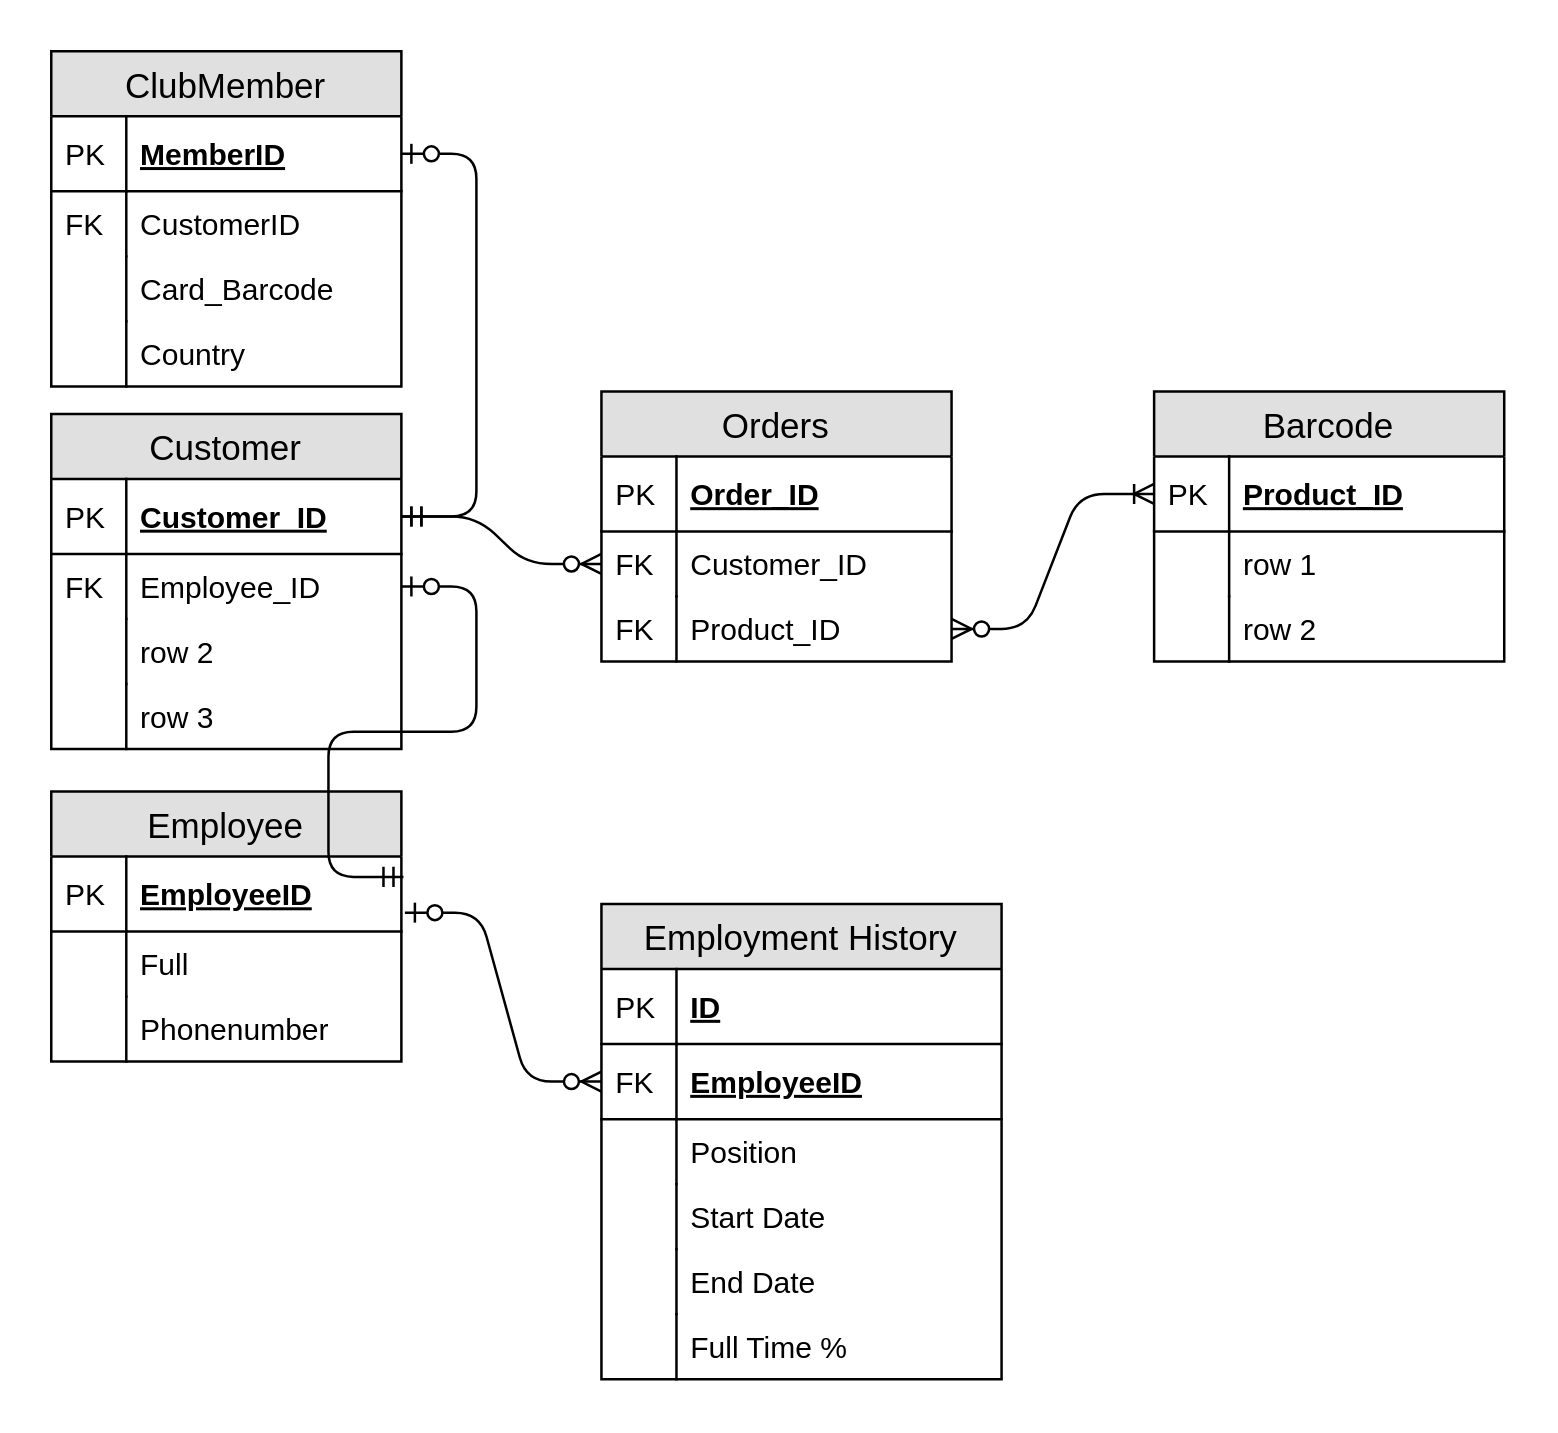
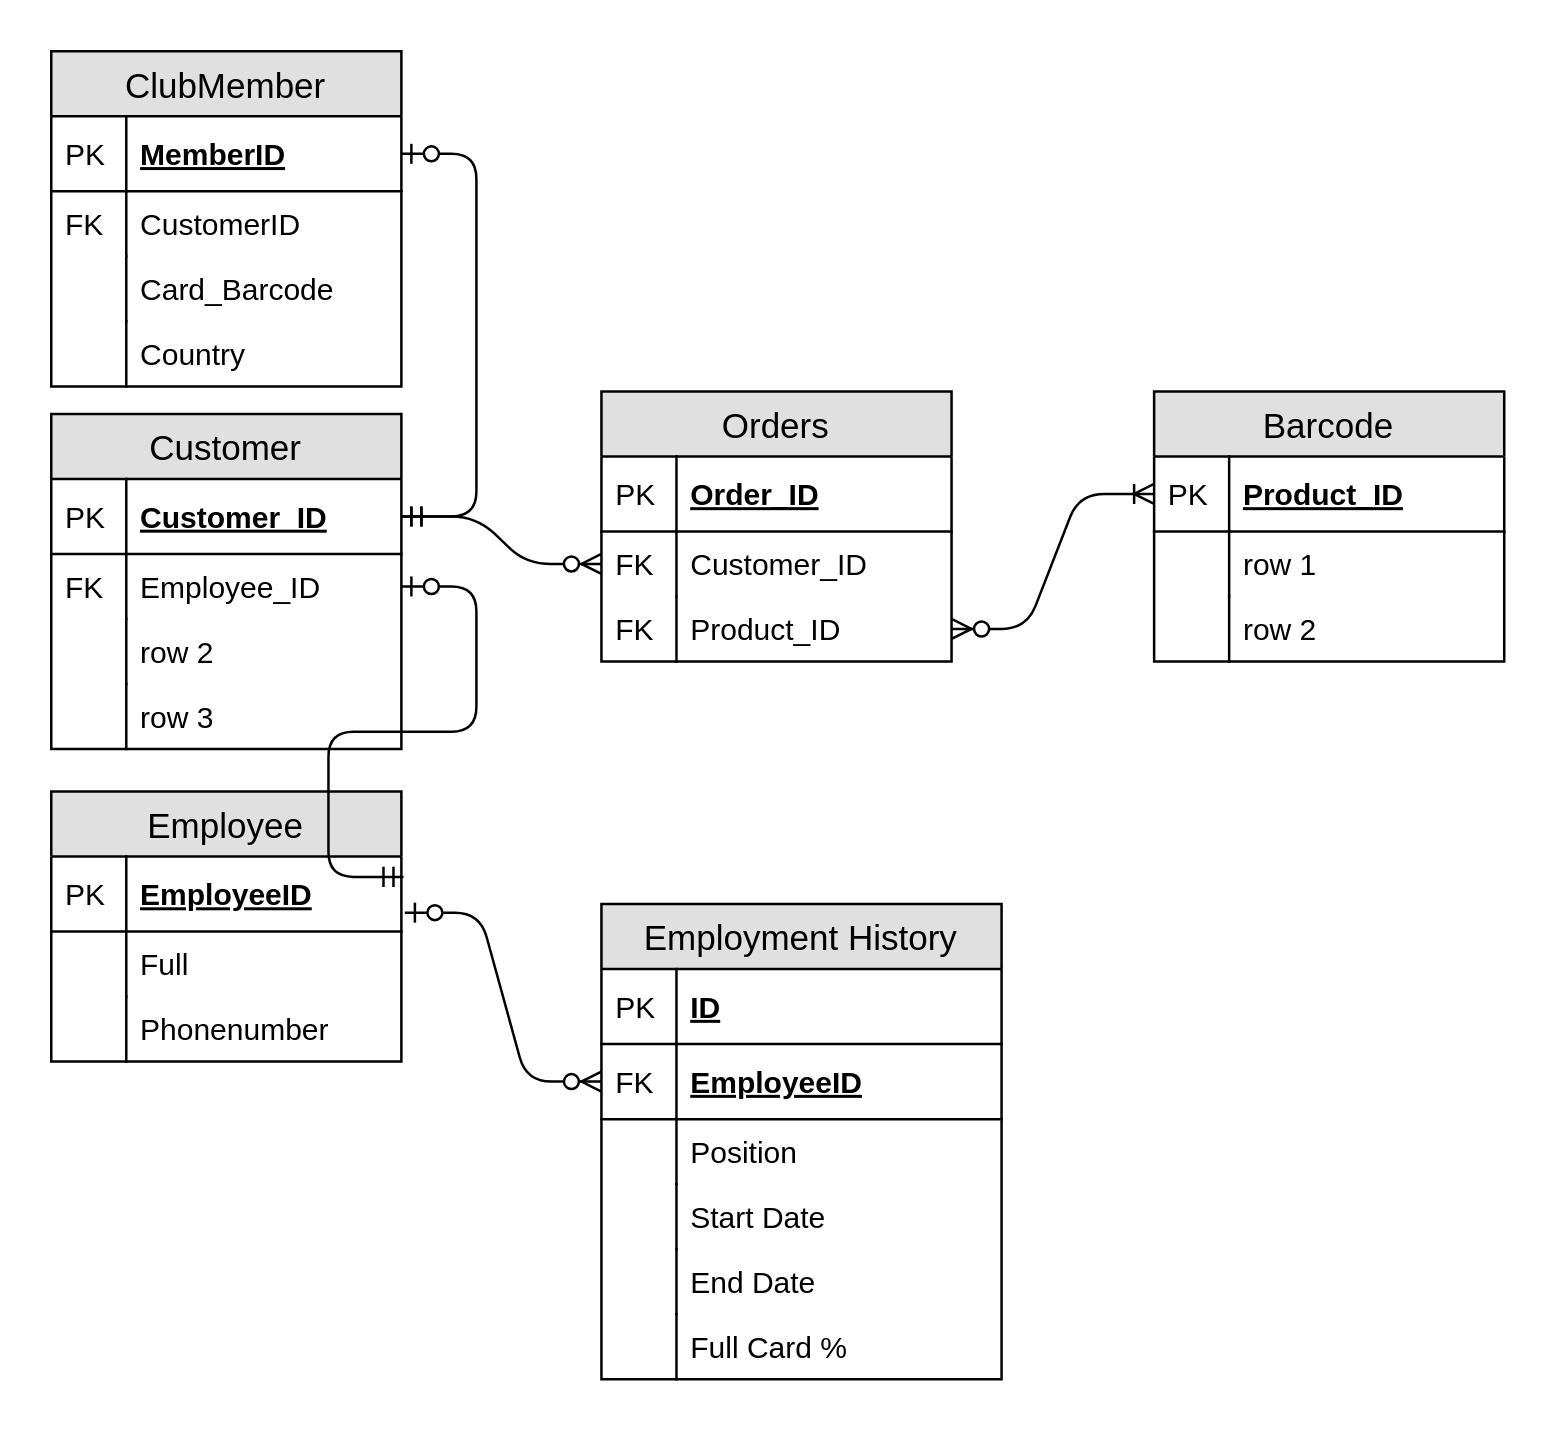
node "Full Time %": label "Full Time %" -> "Full Card %"
